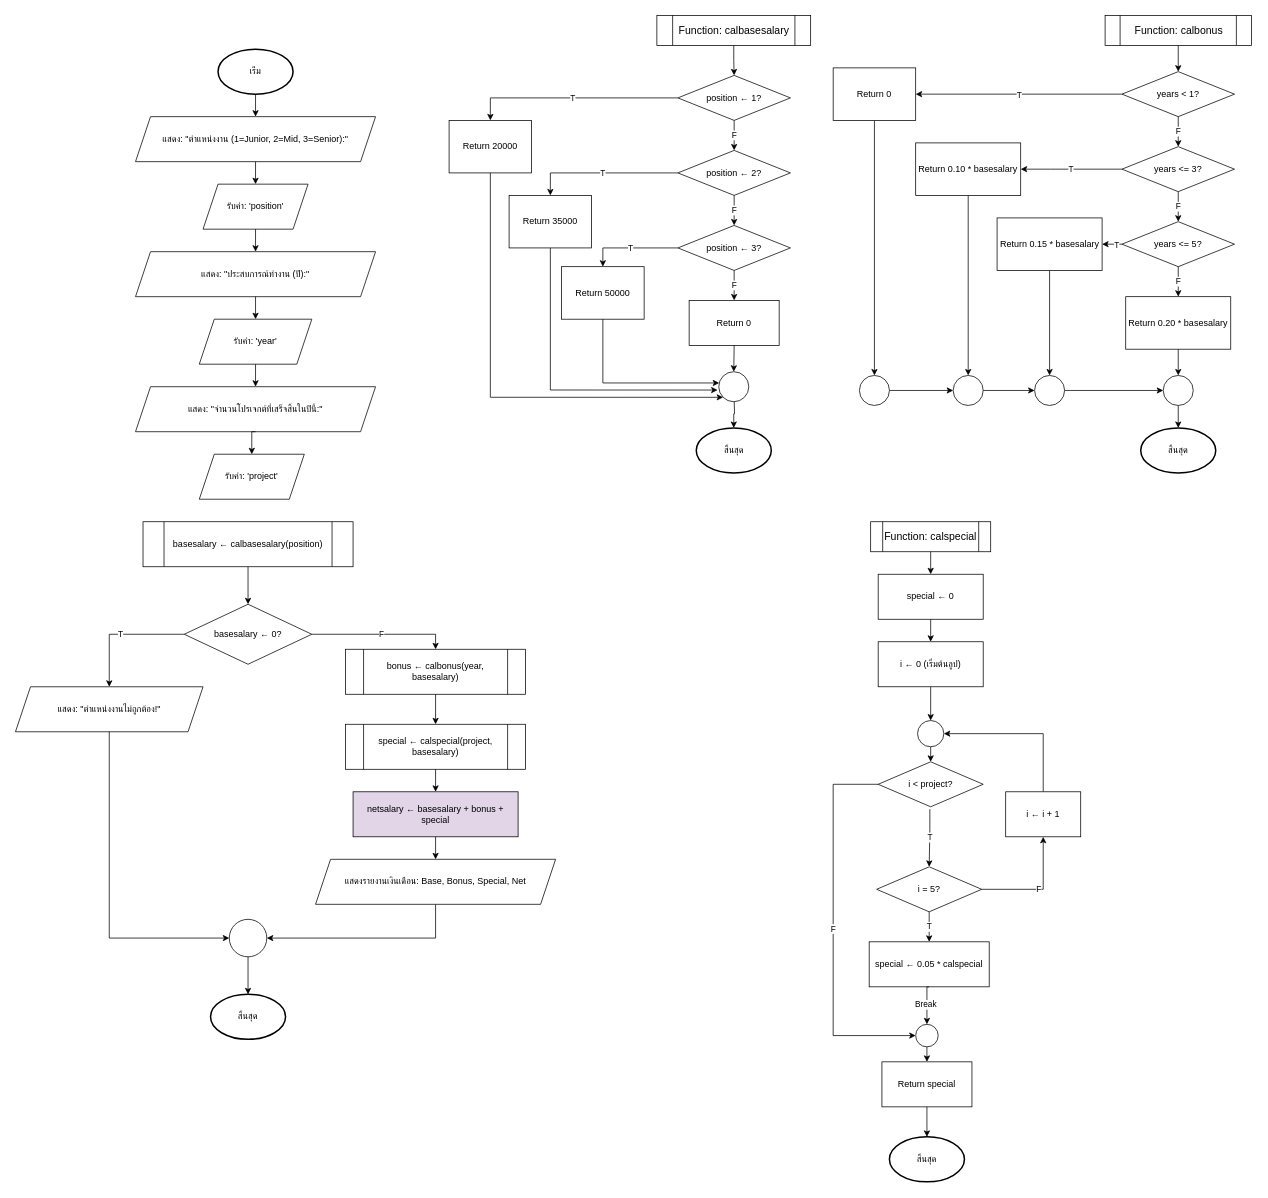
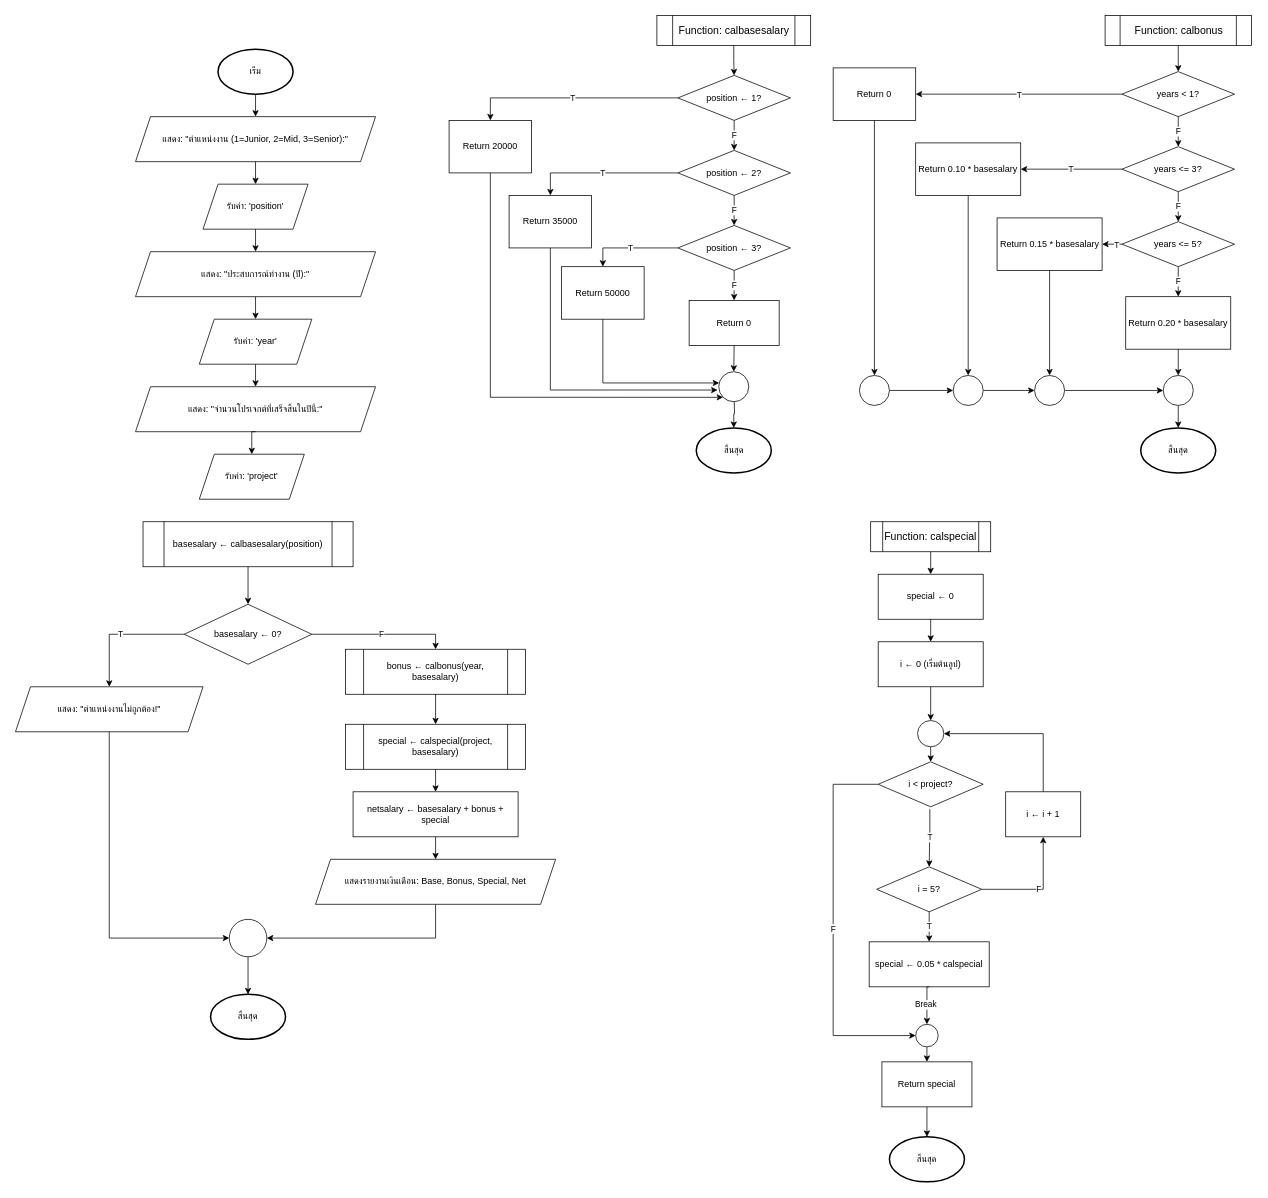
node "netsalary ← basesalary + bonus + special": fillcolor #e1d5e7 -> #ffffff
